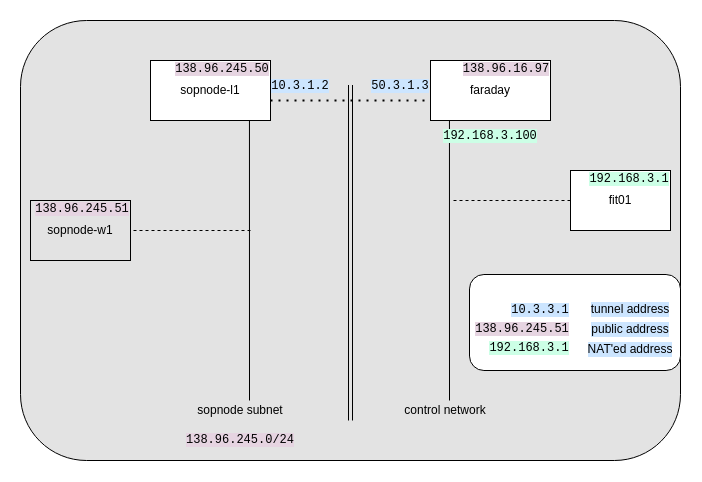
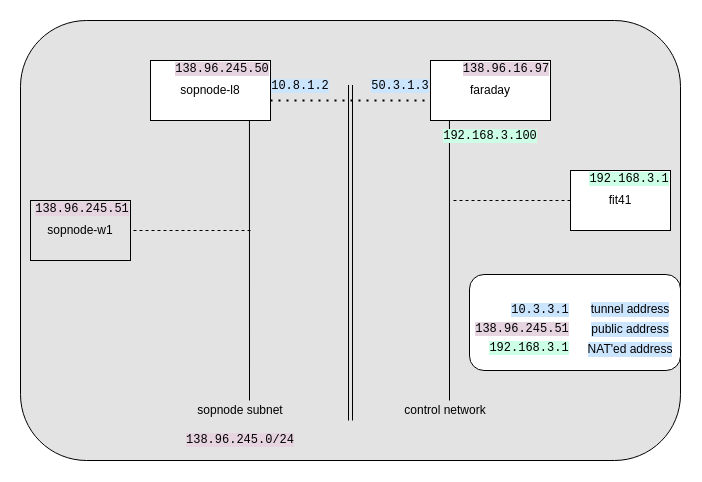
node "10.3.1.2": label "10.3.1.2" -> "10.8.1.2"
node "sopnode-l1": label "sopnode-l1" -> "sopnode-l8"
node "fit01": label "fit01" -> "fit41"
